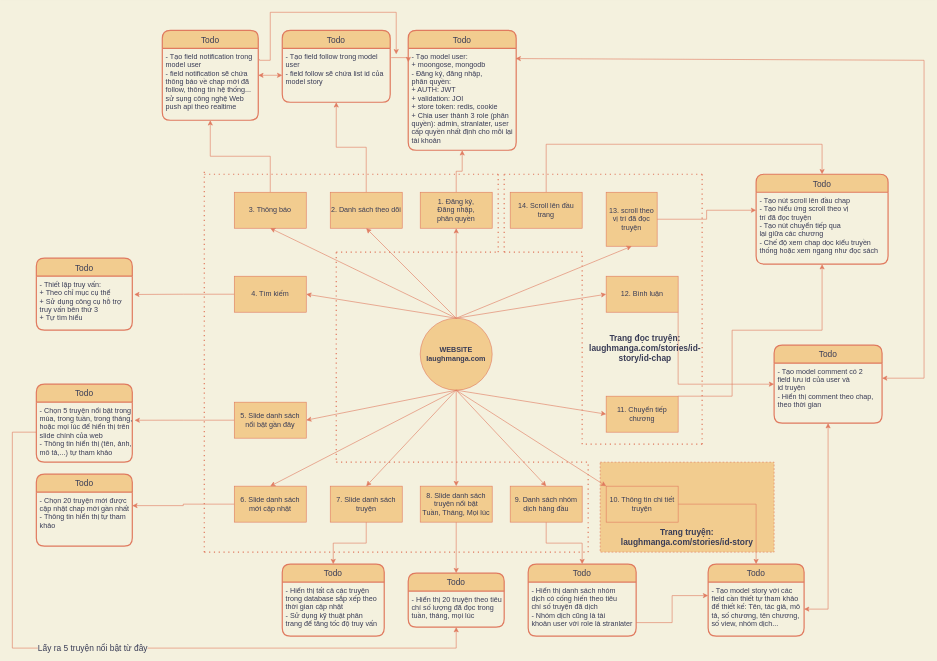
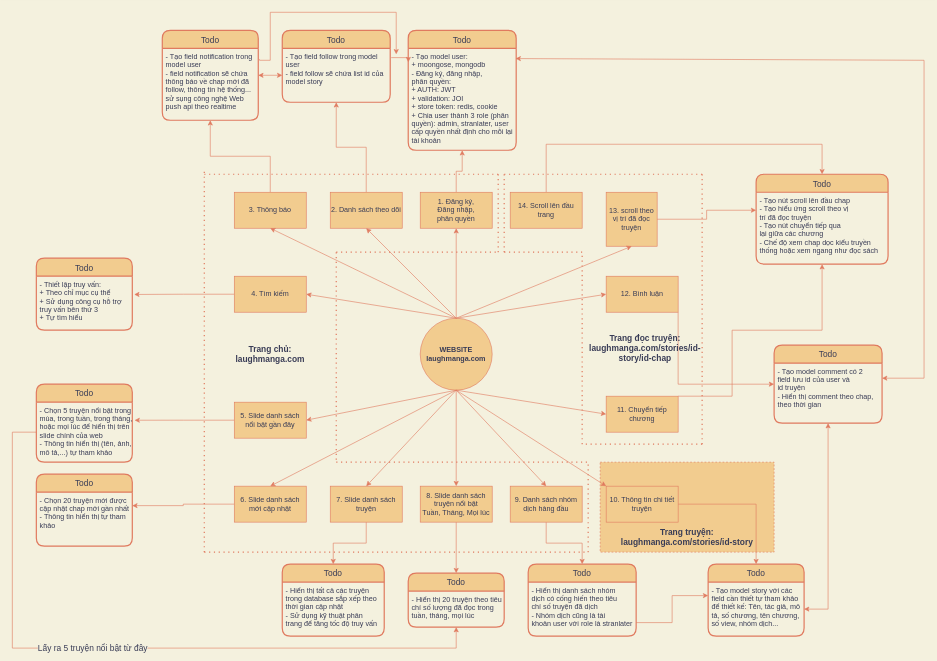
node "Trang chủ: laughmanga.com": added
